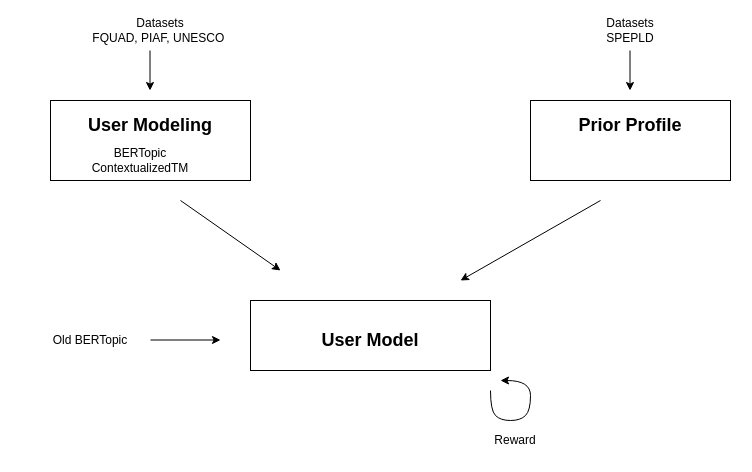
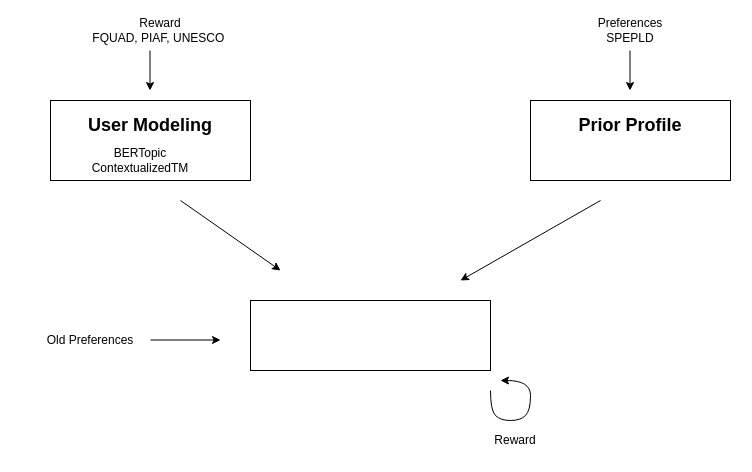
node "Datasets FQUAD, PIAF, UNESCO": label "Datasets FQUAD, PIAF, UNESCO" -> "Reward FQUAD, PIAF, UNESCO"
node "Datasets SPEPLD": label "Datasets SPEPLD" -> "Preferences SPEPLD"
node "Old BERTopic": label "Old BERTopic" -> "Old Preferences"
node "User Model": removed
